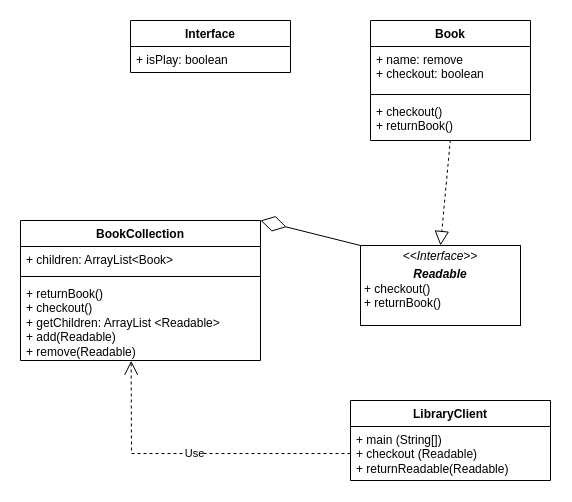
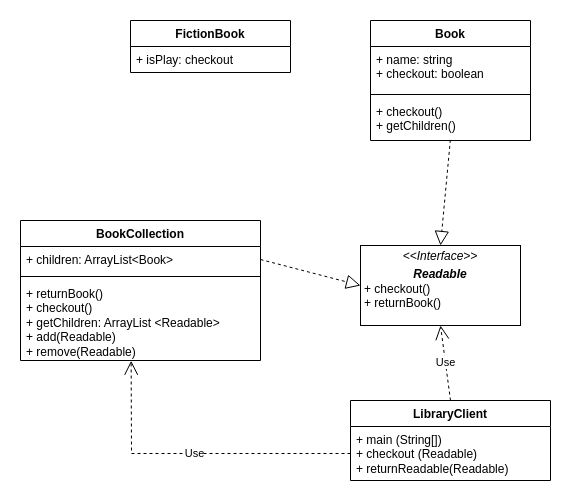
node "Interface": label "Interface" -> "FictionBook"
node "+ isPlay: boolean": label "+ isPlay: boolean" -> "+ isPlay: checkout"
node "+ name: remove + checkout: boolean": label "+ name: remove + checkout: boolean" -> "+ name: string + checkout: boolean"
node "+ checkout() + returnBook()": label "+ checkout() + returnBook()" -> "+ checkout() + getChildren()"
edge "<<Interface>> Readable + checkout() + returnBook()" -> "BookCollection": removed
edge "+ children: ArrayList<Book>" -> "<<Interface>> Readable + checkout() + returnBook()": added
edge "LibraryClient" -> "<<Interface>> Readable + checkout() + returnBook()": added, label "Use"
